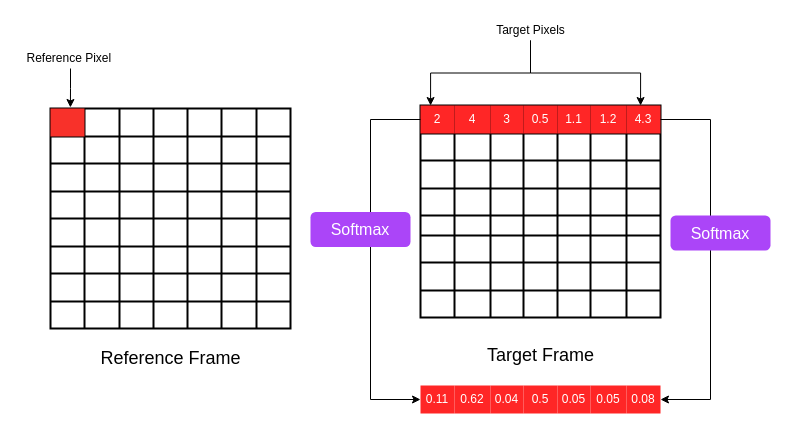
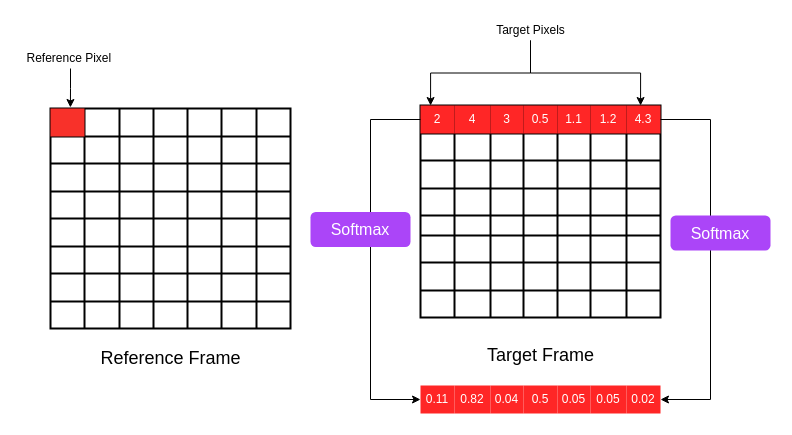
node "0.62": label "0.62" -> "0.82"
node "0.08": label "0.08" -> "0.02"
